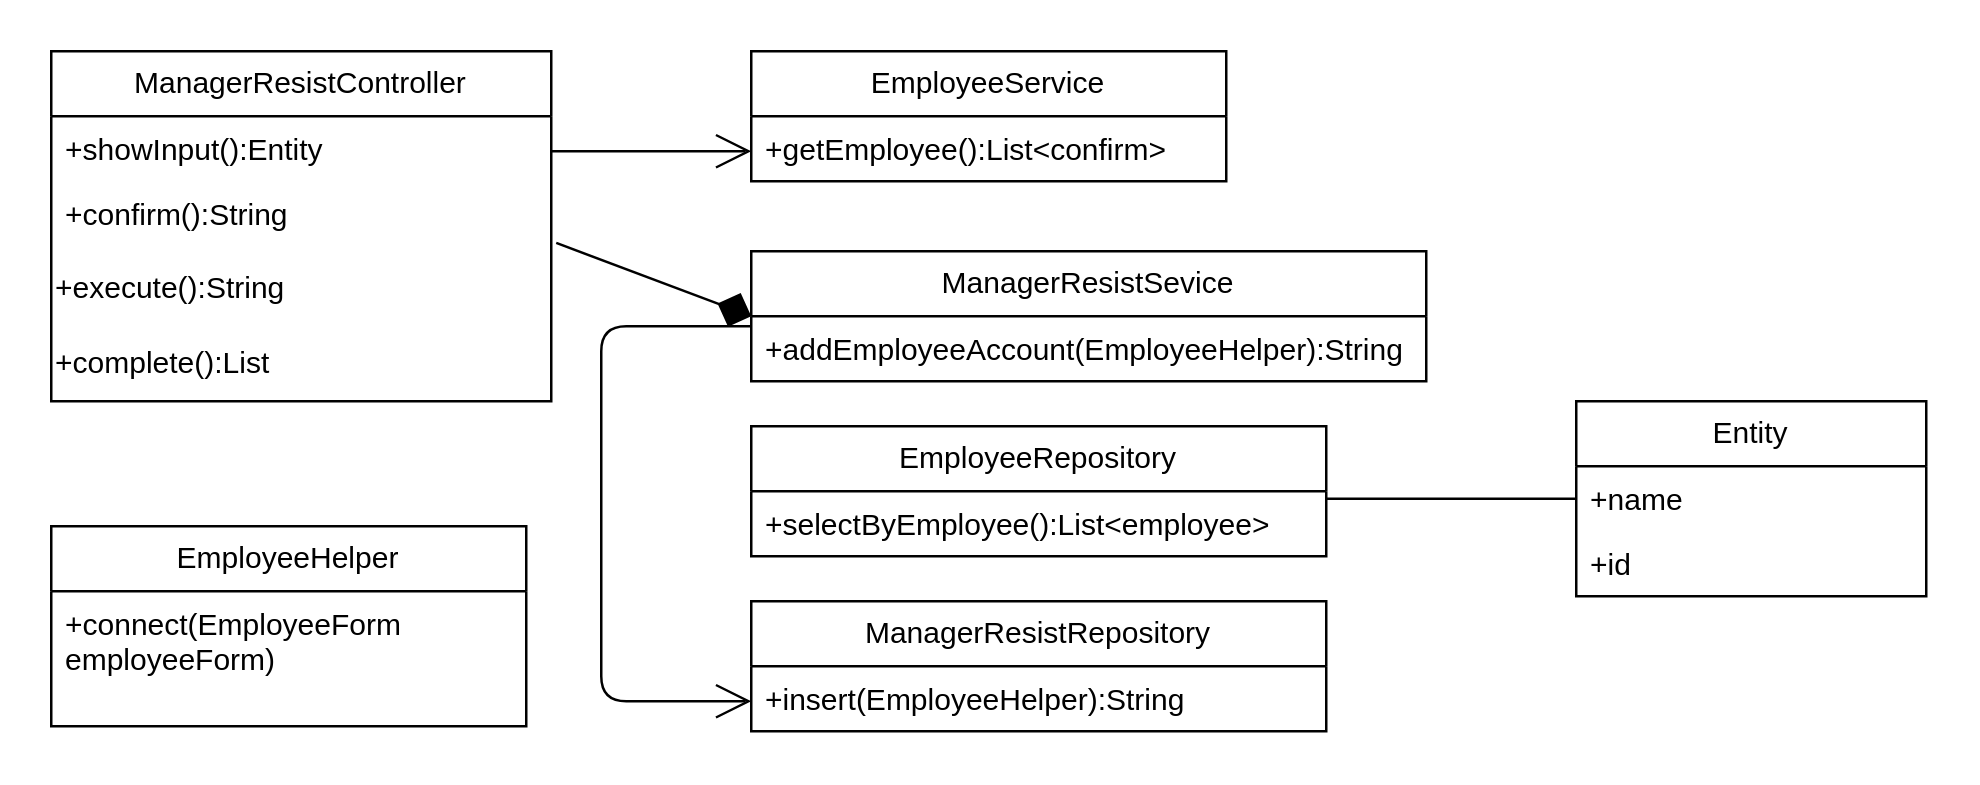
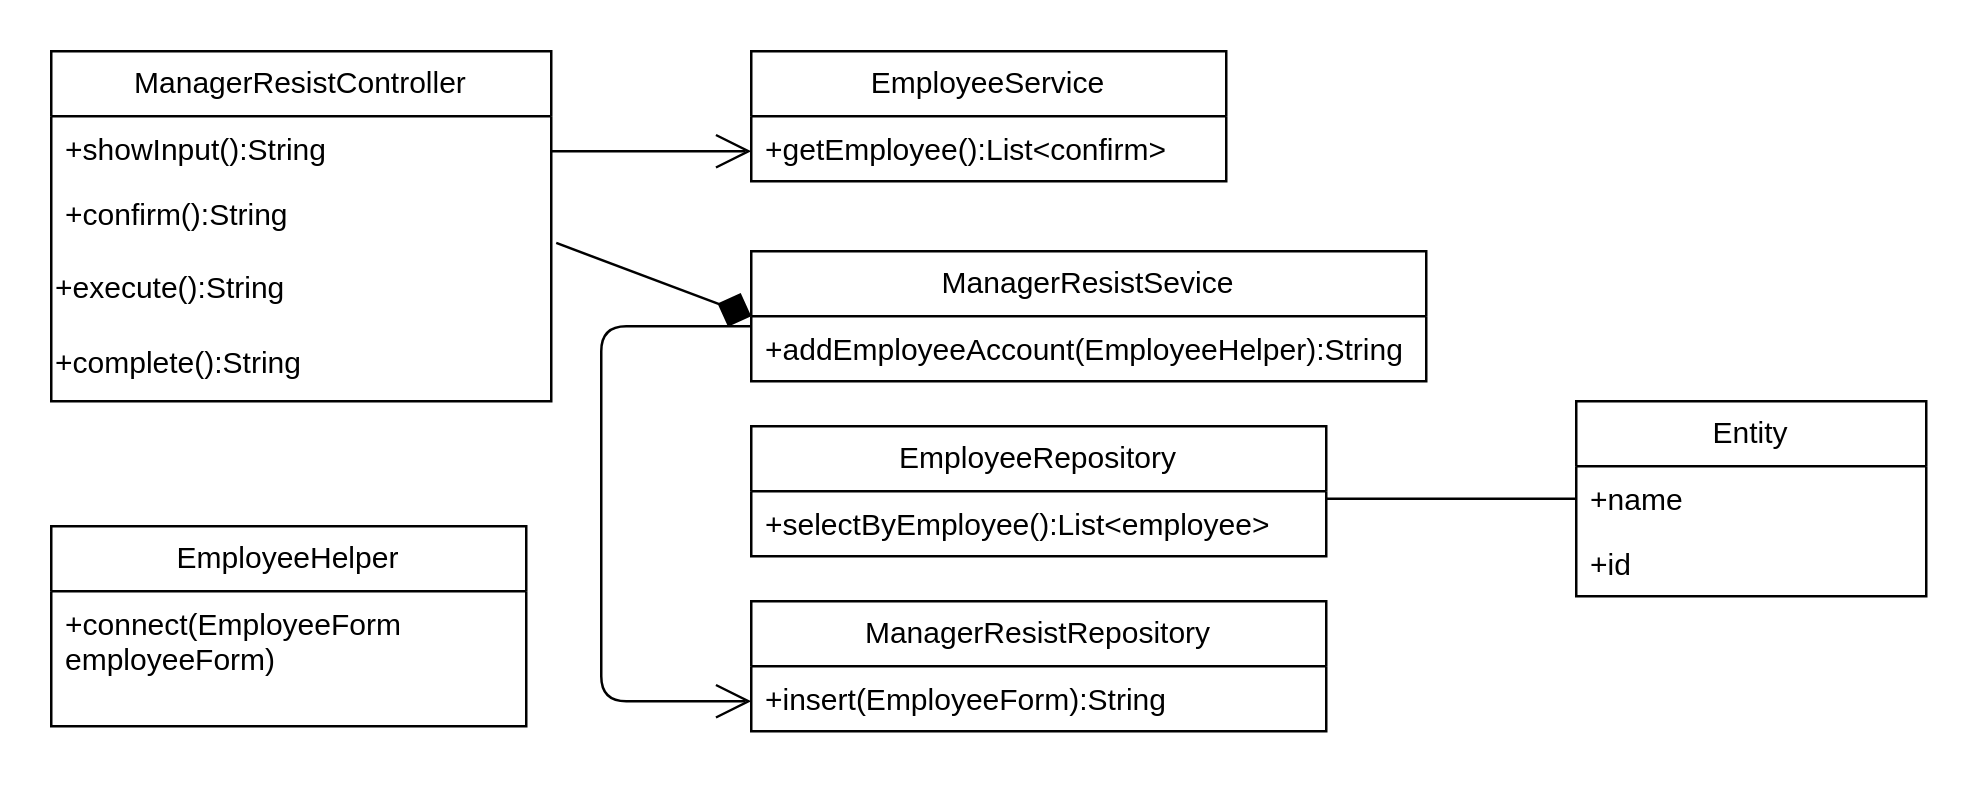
node "+showInput():Entity": label "+showInput():Entity" -> "+showInput():String"
node "+complete():List": label "+complete():List" -> "+complete():String"
node "+insert(EmployeeHelper):String": label "+insert(EmployeeHelper):String" -> "+insert(EmployeeForm):String"
